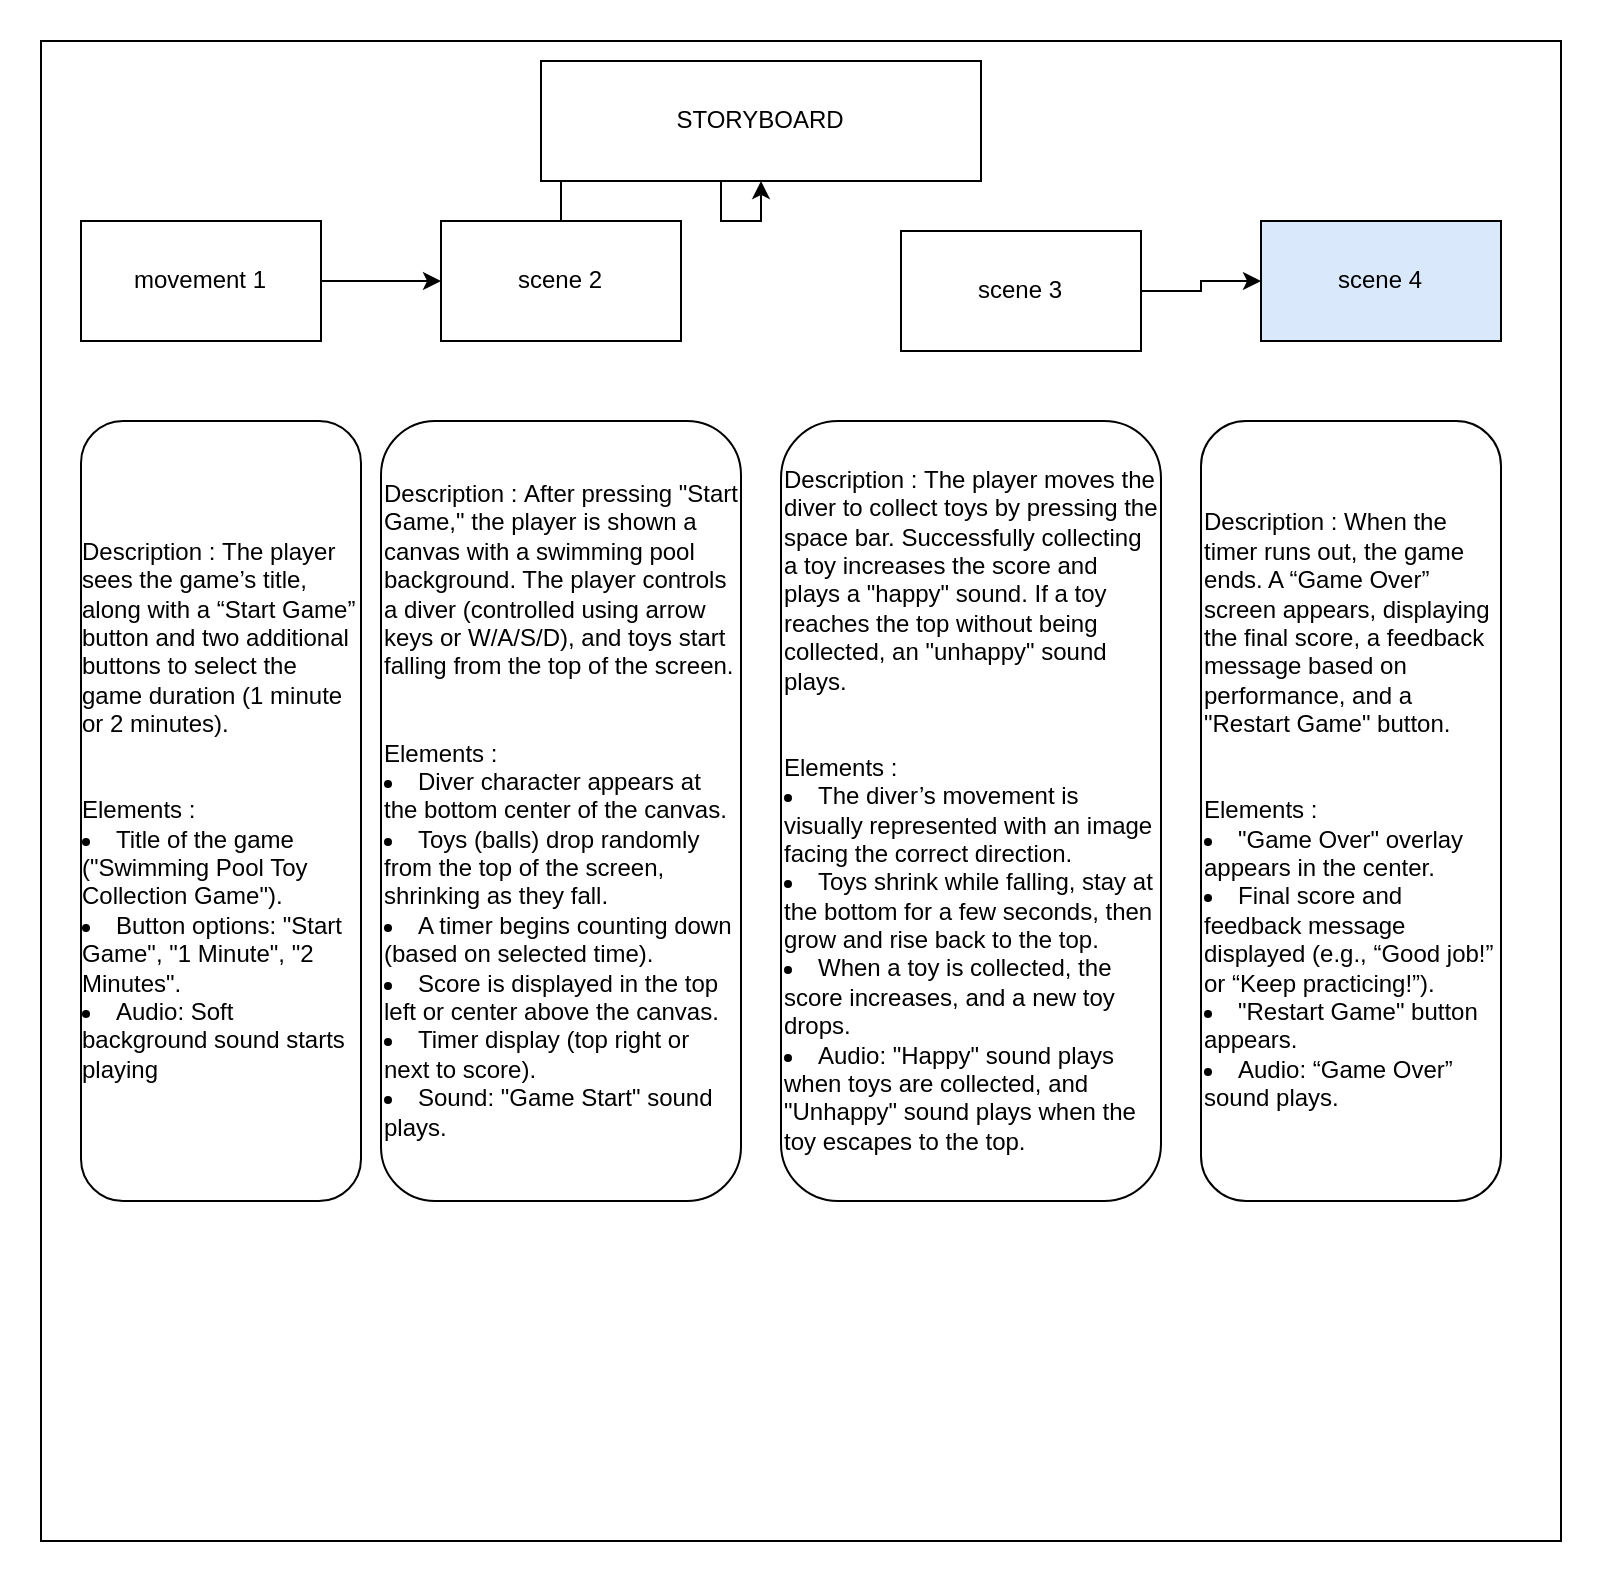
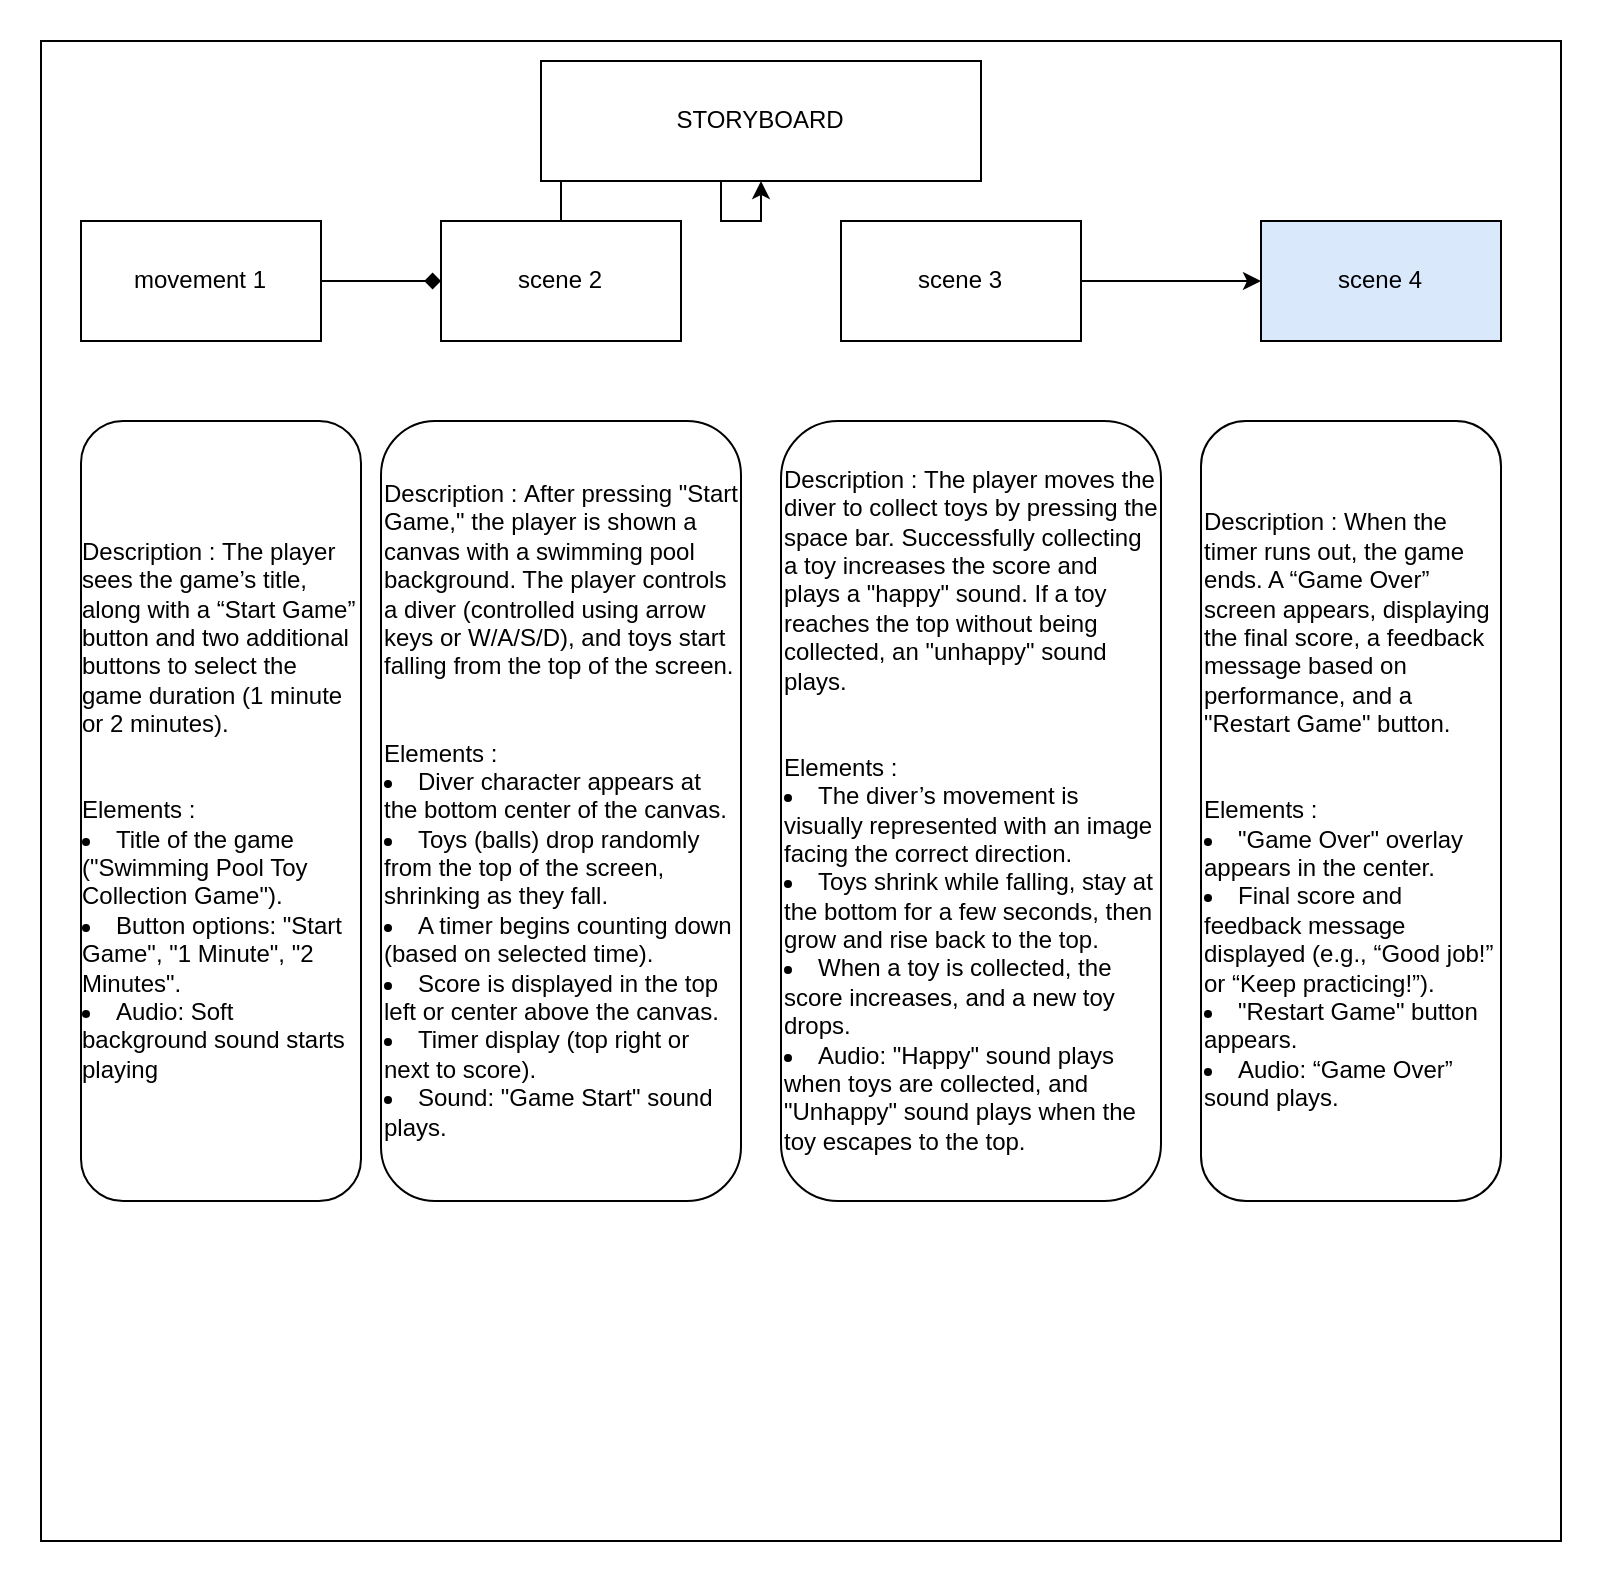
edge "movement 1" -> "scene 2": arrowhead classic -> diamond
node "scene 3": moved (1021, 291) -> (961, 281)
